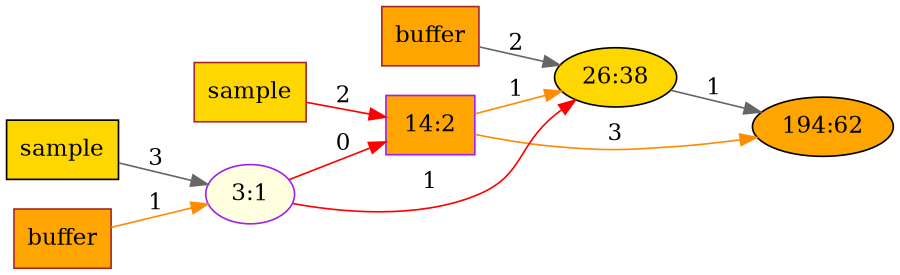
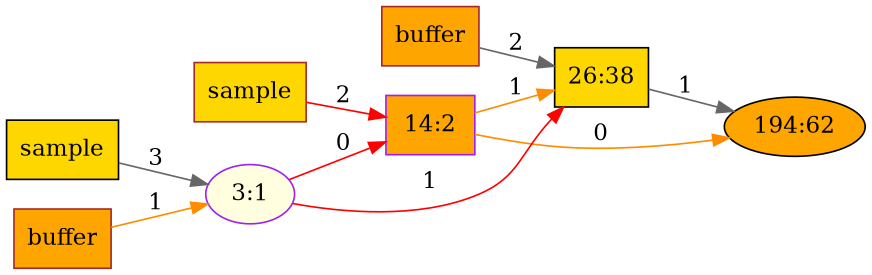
node "26:38": shape ellipse -> box
edge "14:2" -> "194:62": label "3" -> "0"
